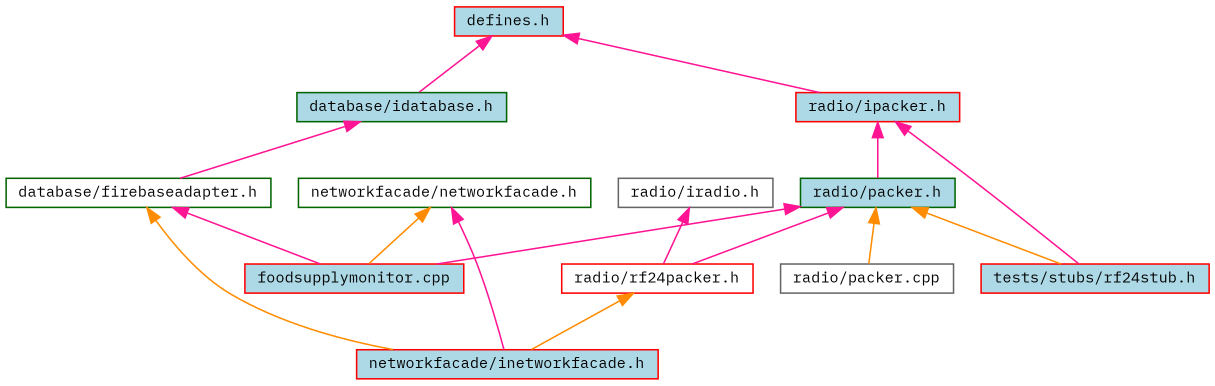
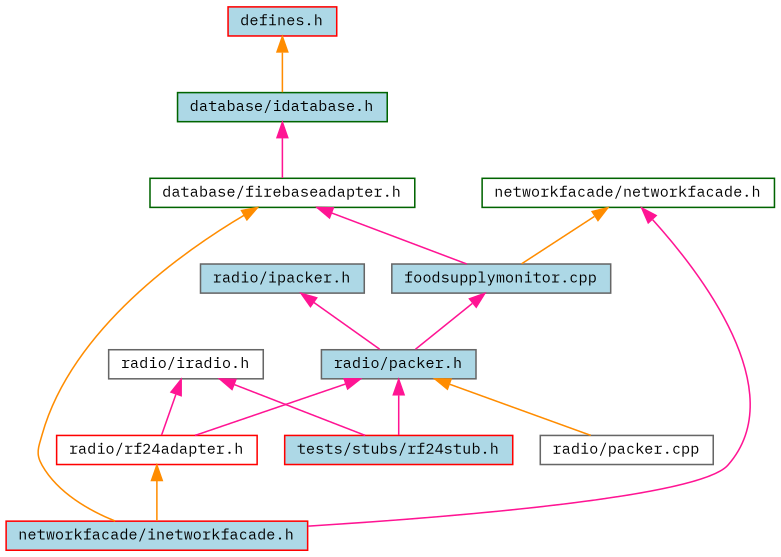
edge "radio/ipacker.h" -> "defines.h": removed
edge "database/idatabase.h" -> "defines.h": color deeppink -> darkorange
node "radio/ipacker.h": color red -> gray40
node "radio/packer.h": color darkgreen -> gray40
edge "tests/stubs/rf24stub.h" -> "radio/ipacker.h": now "tests/stubs/rf24stub.h" -> "radio/iradio.h"
edge "foodsupplymonitor.cpp" -> "radio/packer.h": reversed
edge "tests/stubs/rf24stub.h" -> "radio/packer.h": color darkorange -> deeppink
node "foodsupplymonitor.cpp": color red -> gray40
node "radio/rf24packer.h": label "radio/rf24packer.h" -> "radio/rf24adapter.h"
